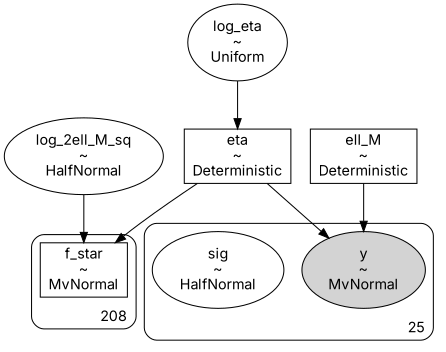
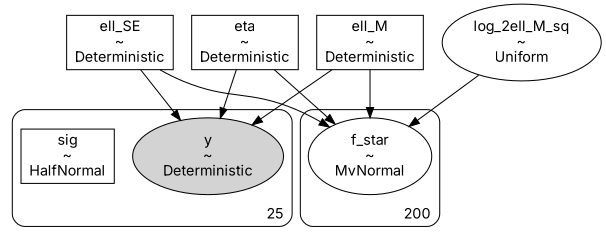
node "ell_SE ~ Deterministic": added
node "log_eta ~ Uniform": removed
edge "ell_M ~ Deterministic" -> "f_star ~ MvNormal": added
node "log_2ell_M_sq ~ HalfNormal": label "log_2ell_M_sq ~ HalfNormal" -> "log_2ell_M_sq ~ Uniform"
node "f_star ~ MvNormal": shape box -> ellipse
node "sig ~ HalfNormal": shape ellipse -> box
node "y ~ MvNormal": label "y ~ MvNormal" -> "y ~ Deterministic"
cluster "208": label "208" -> "200"
